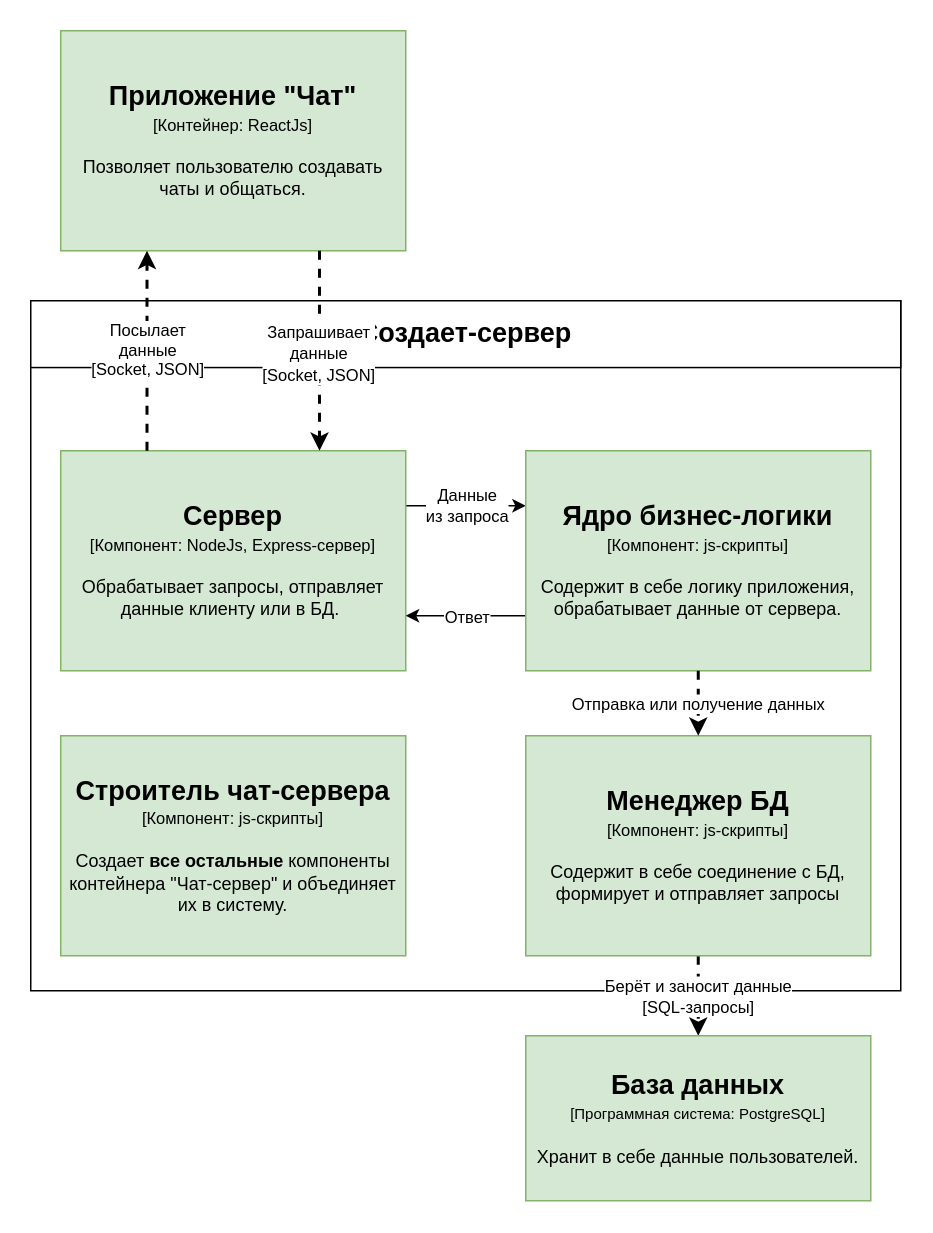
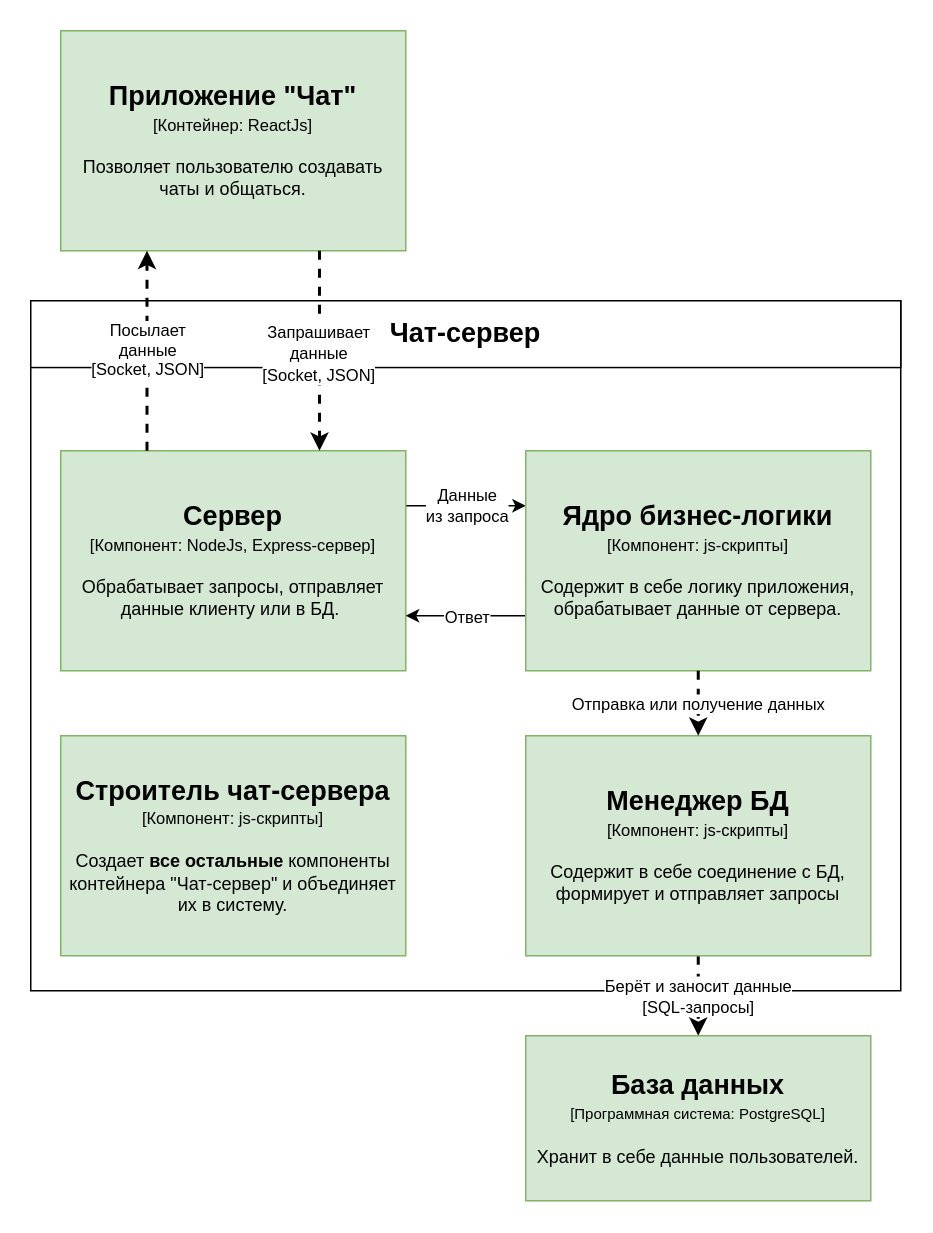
node "Создает-сервер": label "Создает-сервер" -> "Чат-сервер"
